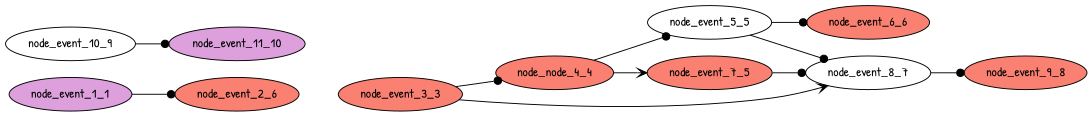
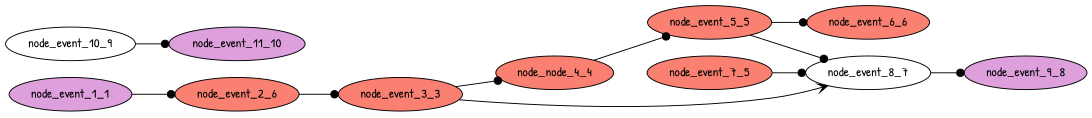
node "node_event_5_5": fillcolor white -> salmon
edge "node_node_4_4" -> "node_event_7_5": removed
node "node_event_9_8": fillcolor salmon -> plum
edge "node_event_2_6" -> "node_event_3_3": added
